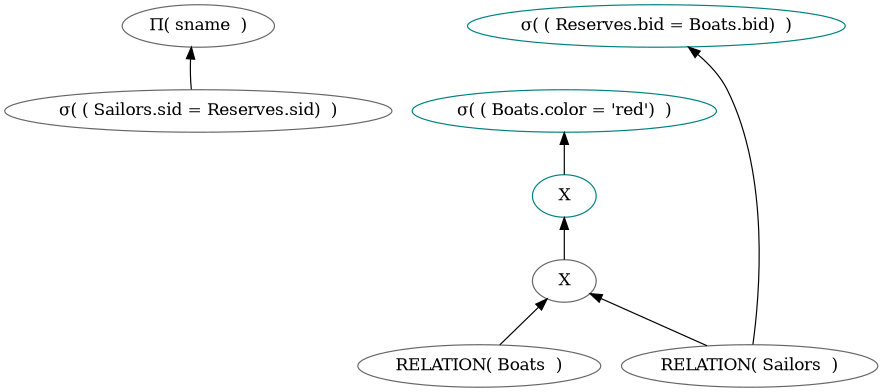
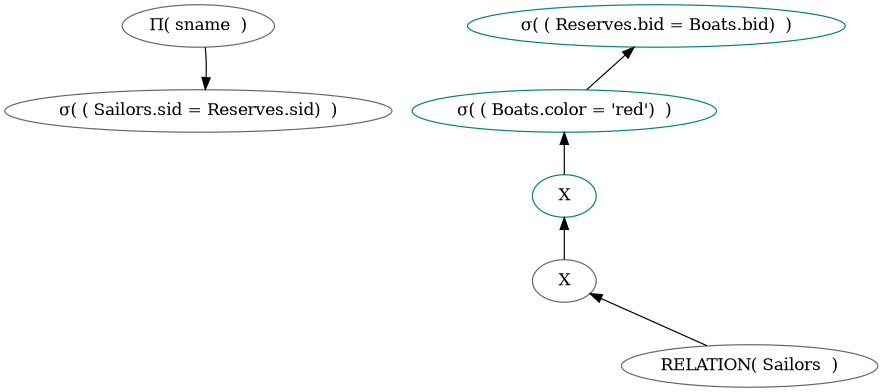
edge "σ( ( Sailors.sid = Reserves.sid)  )" -> "Π( sname  )": reversed
edge "RELATION( Sailors  )" -> "σ( ( Reserves.bid = Boats.bid)  )": now "σ( ( Boats.color = 'red')  )" -> "σ( ( Reserves.bid = Boats.bid)  )"
node "RELATION( Boats  )": removed
